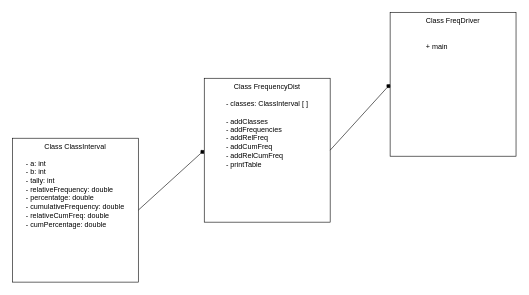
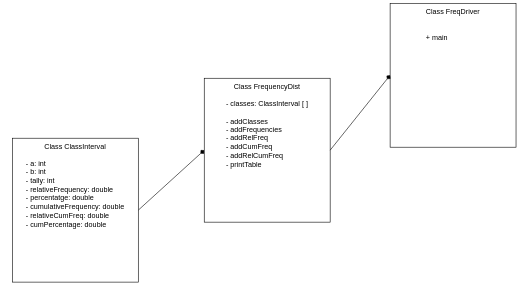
node "Class FreqDriver + main": moved (453, 84) -> (453, 75)
